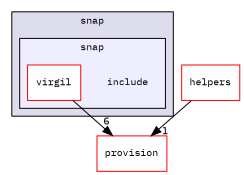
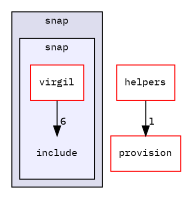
edge "virgil" -> "provision": now "virgil" -> "include"
